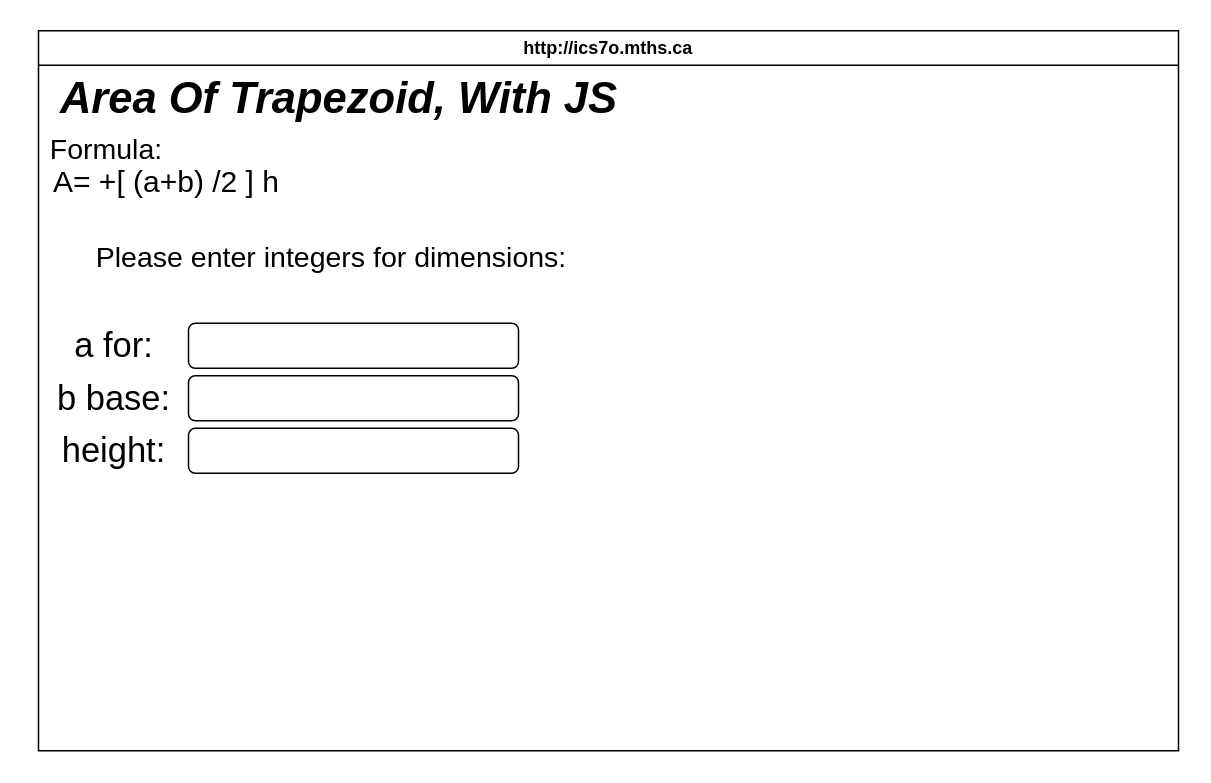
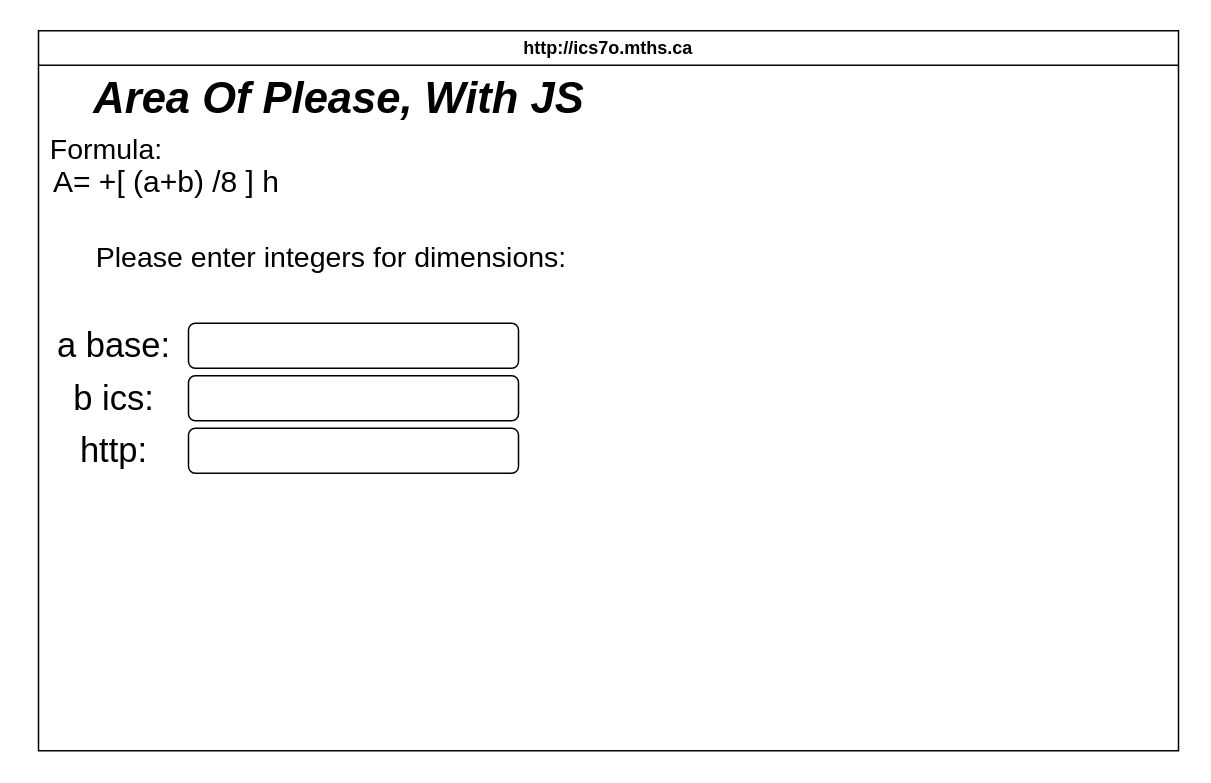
node "Area Of Trapezoid, With JS": label "Area Of Trapezoid, With JS" -> "Area Of Please, With JS"
node "A= +[ (a+b) /2 ] h": label "A= +[ (a+b) /2 ] h" -> "A= +[ (a+b) /8 ] h"
node "a for:": label "a for:" -> "a base:"
node "b base:": label "b base:" -> "b ics:"
node "height:": label "height:" -> "http:"
